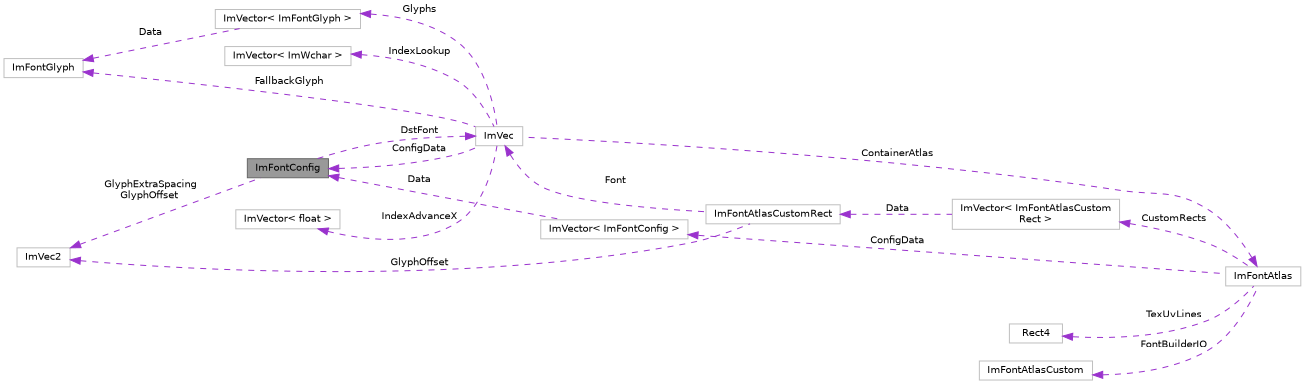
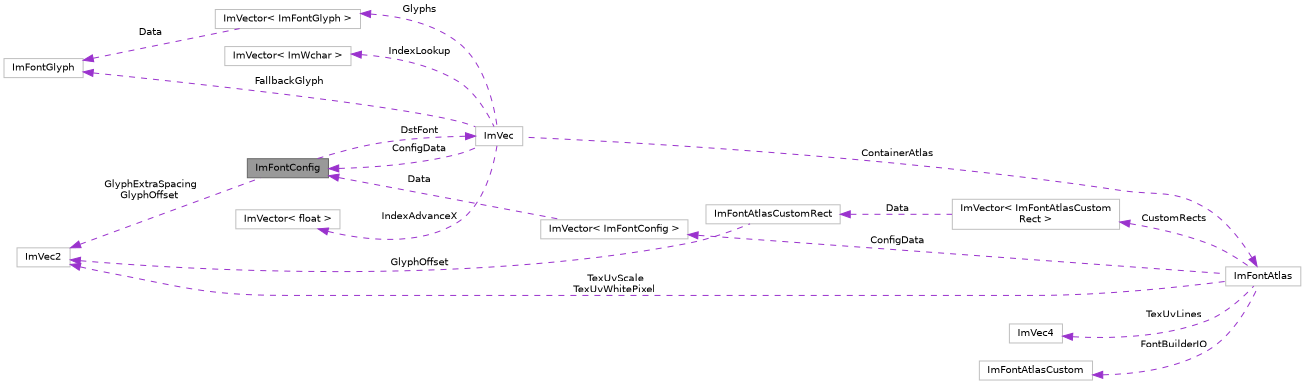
edge "ImFontAtlasCustomRect" -> "ImVec": removed, label "Font"
edge "ImFontAtlas" -> "ImVec2": added, label "TexUvScale TexUvWhitePixel"
node "Rect4": label "Rect4" -> "ImVec4"
